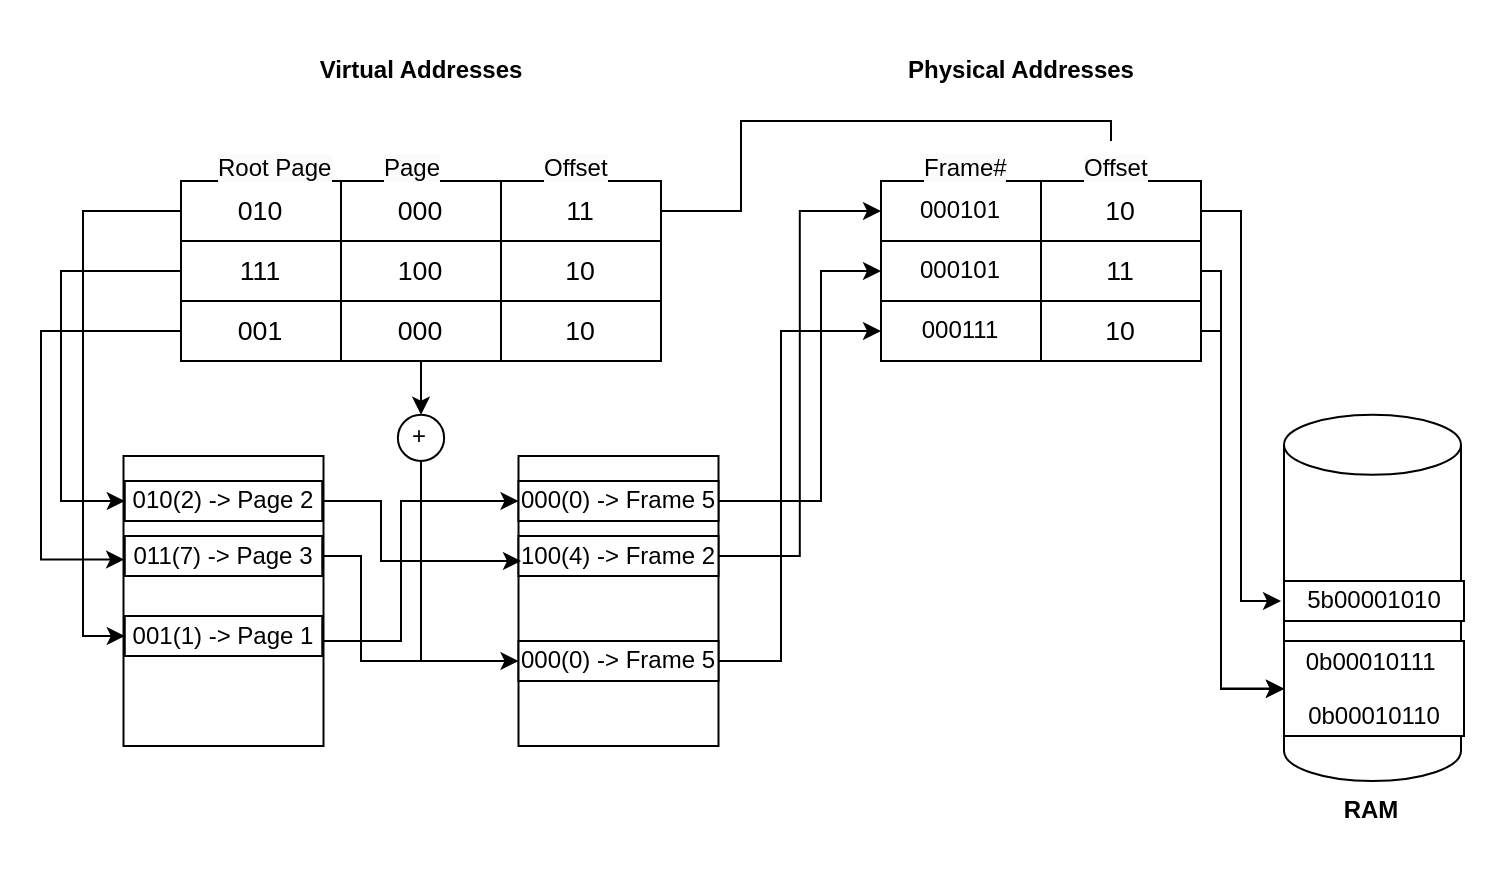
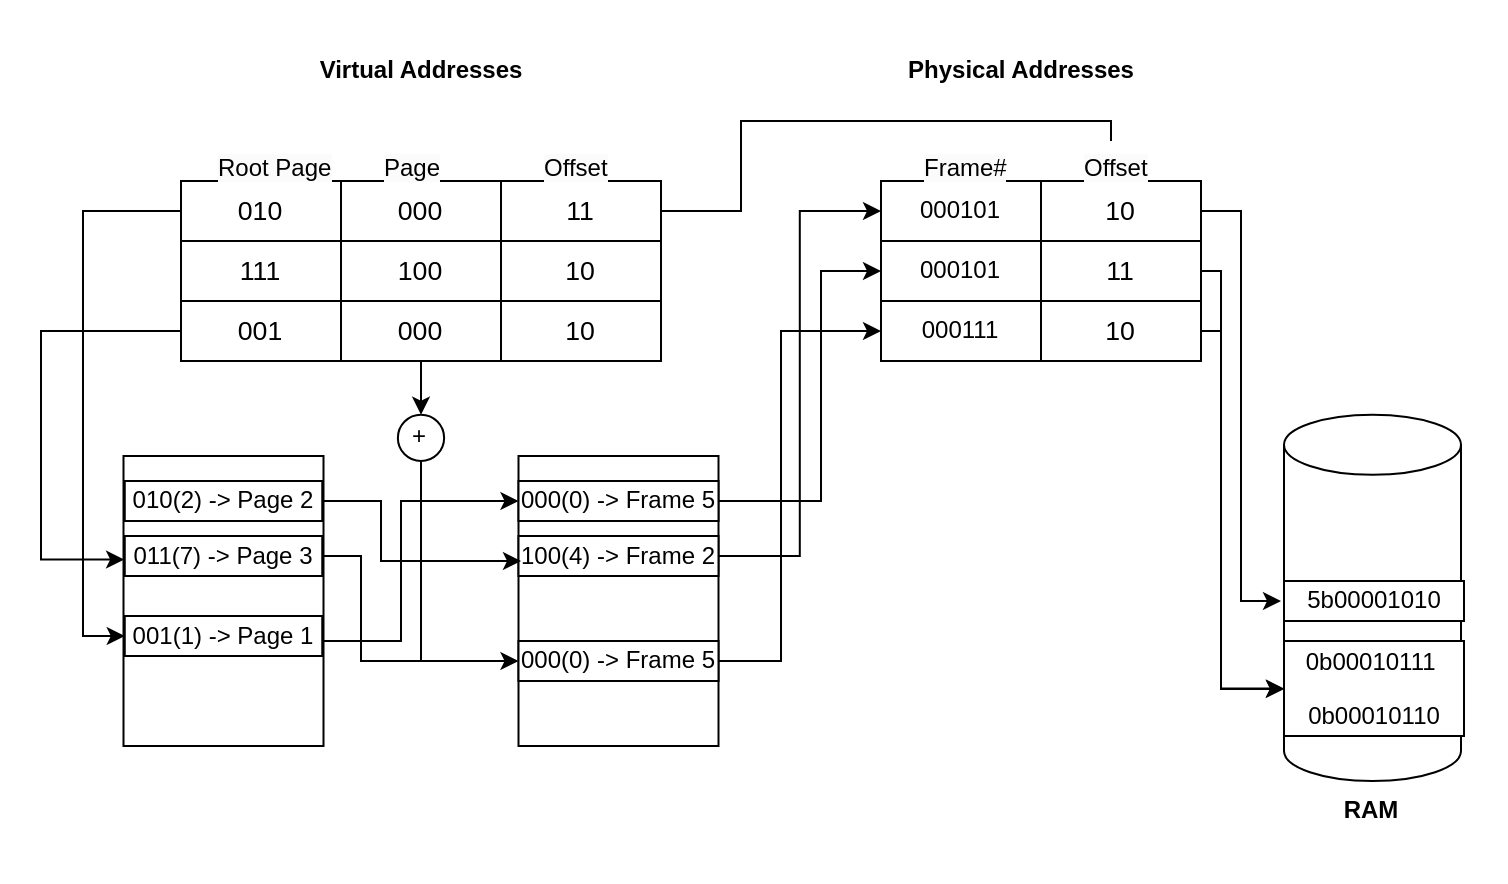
edge "111" -> "010(2) -> Page 2": removed
